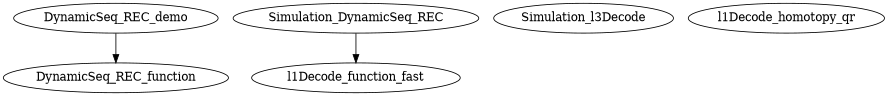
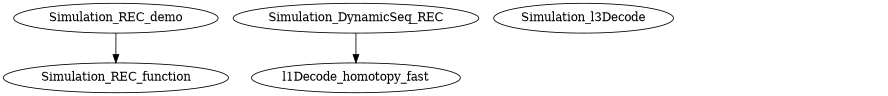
node "DynamicSeq_REC_demo": label "DynamicSeq_REC_demo" -> "Simulation_REC_demo"
node "l1Decode_homotopy_qr": removed
node "DynamicSeq_REC_function": label "DynamicSeq_REC_function" -> "Simulation_REC_function"
node "l1Decode_function_fast": label "l1Decode_function_fast" -> "l1Decode_homotopy_fast"
